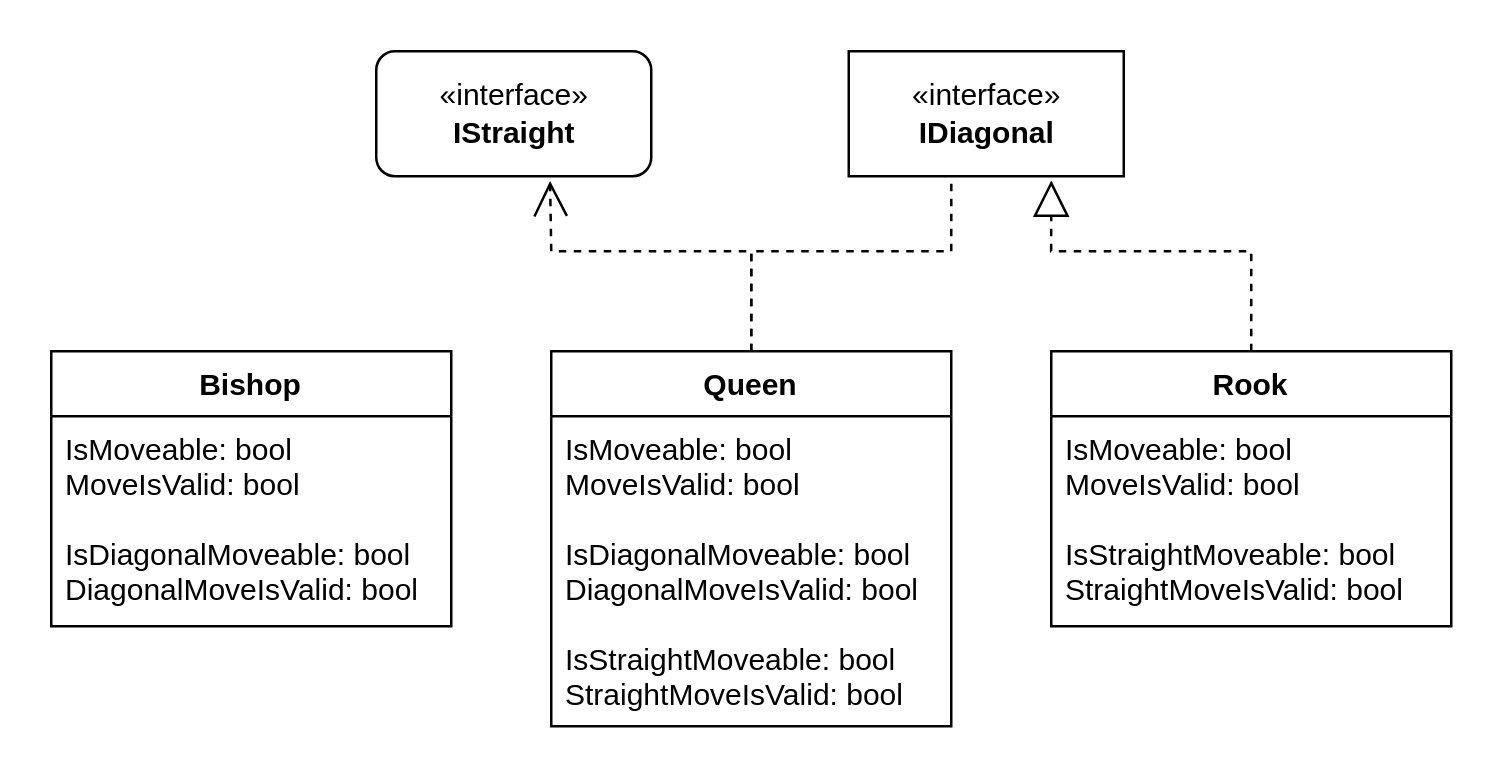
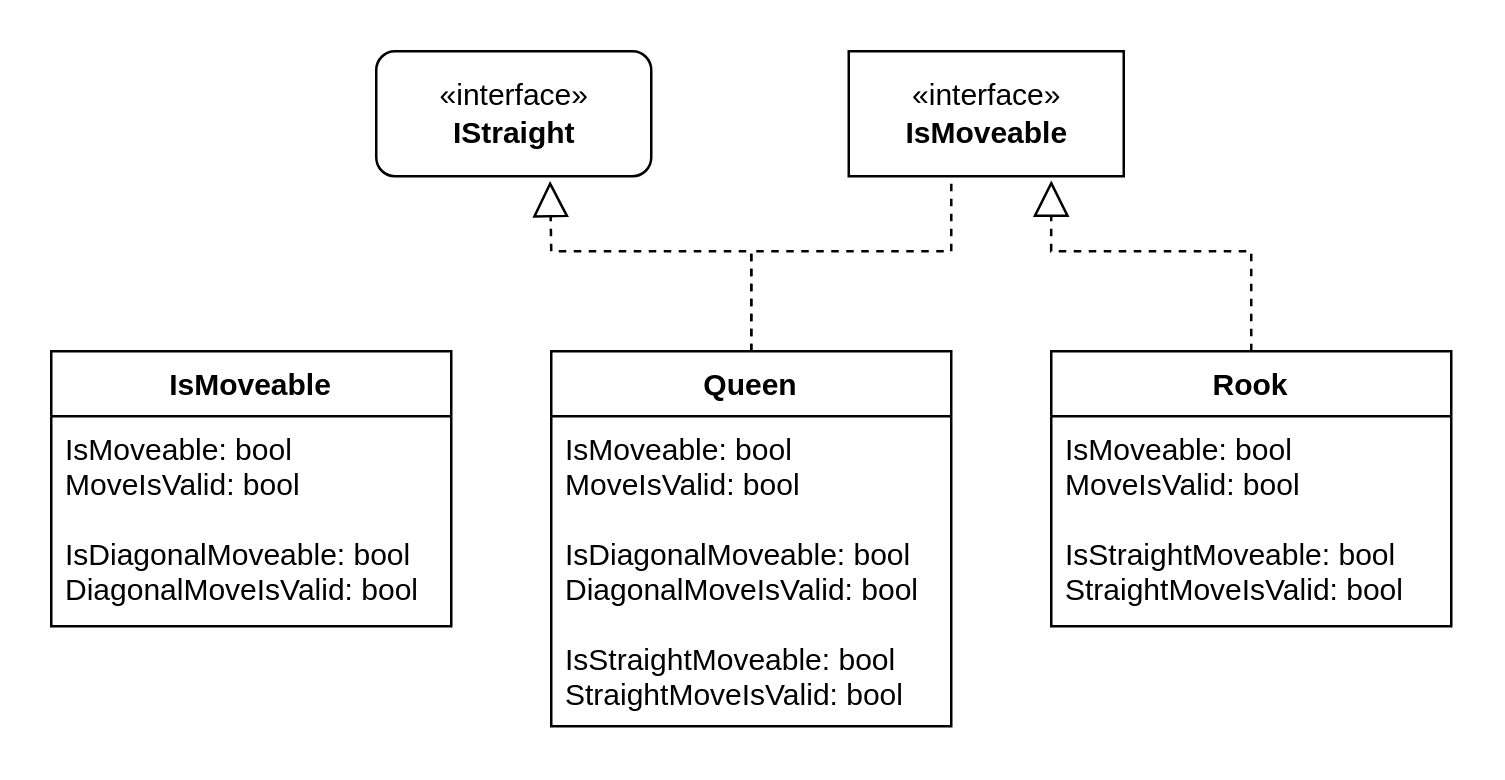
node "«interface» IDiagonal": label "«interface» IDiagonal" -> "«interface» IsMoveable"
edge "Queen" -> "«interface» IStraight": arrowhead open -> block
node "Bishop": label "Bishop" -> "IsMoveable"
